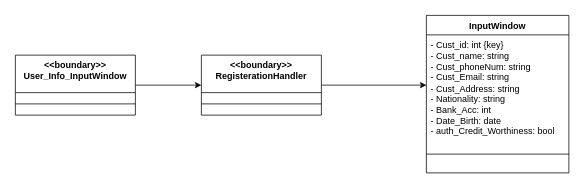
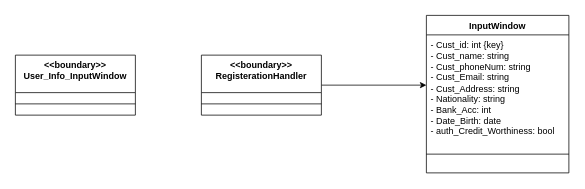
edge "<<boundary>> User_Info_InputWindow" -> "<<boundary>> RegisterationHandler": removed
